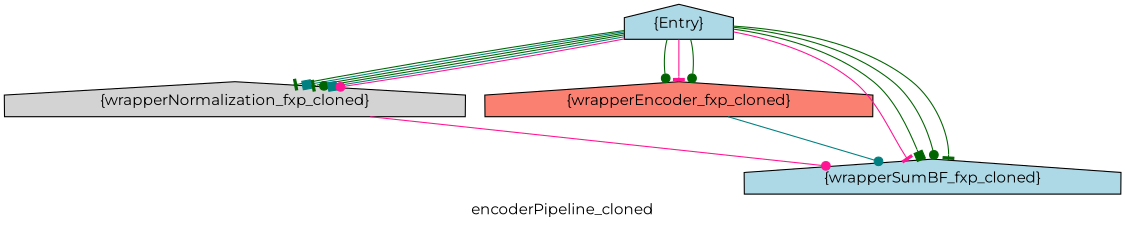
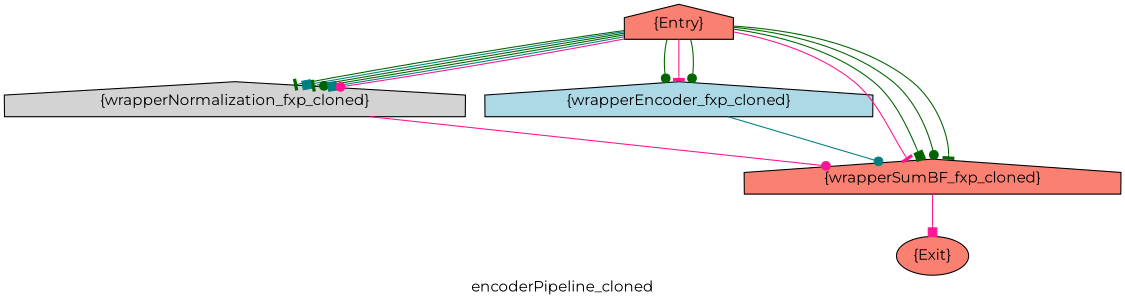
node "{Entry}": fillcolor lightblue -> salmon
node "{wrapperEncoder_fxp_cloned}": fillcolor salmon -> lightblue
node "{wrapperSumBF_fxp_cloned}": fillcolor lightblue -> salmon
node "{Exit}": added
